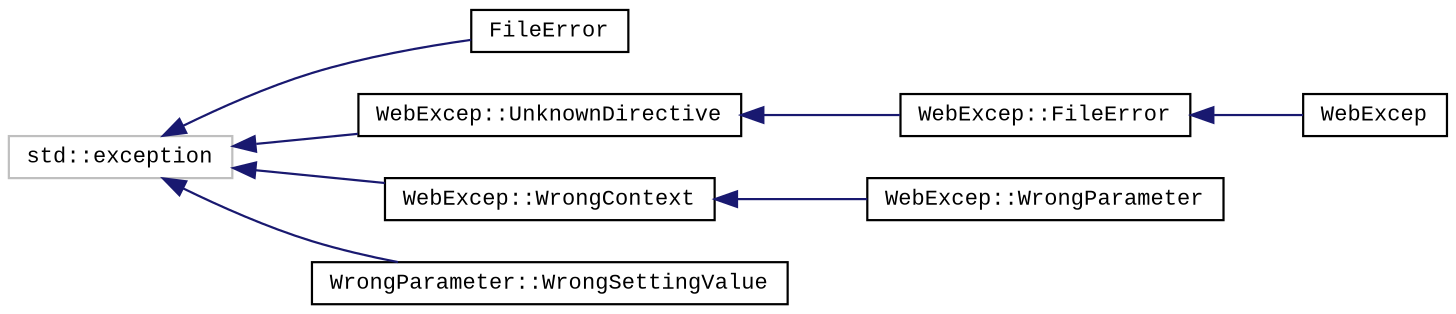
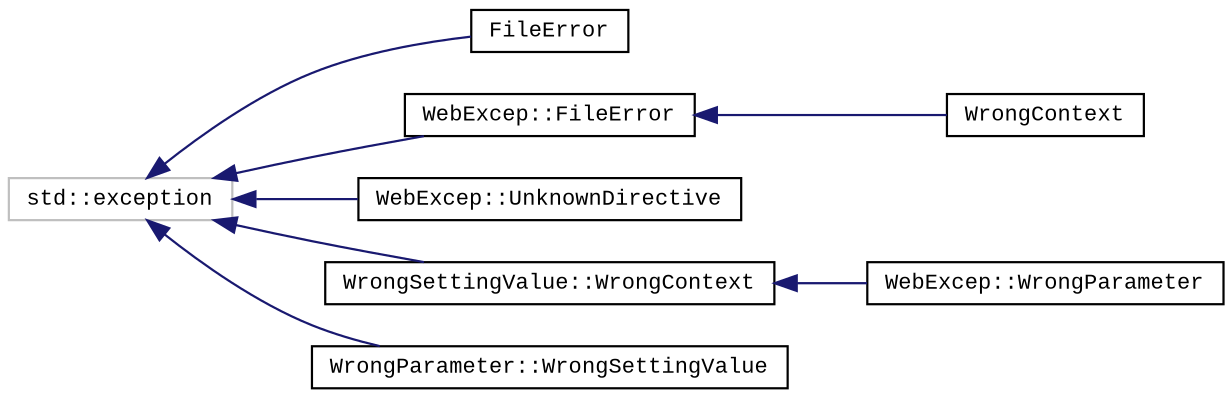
edge "WebExcep::FileError" -> "WebExcep::UnknownDirective": now "WebExcep::FileError" -> "std::exception"
node "WebExcep": label "WebExcep" -> "WrongContext"
node "WebExcep::WrongContext": label "WebExcep::WrongContext" -> "WrongSettingValue::WrongContext"
